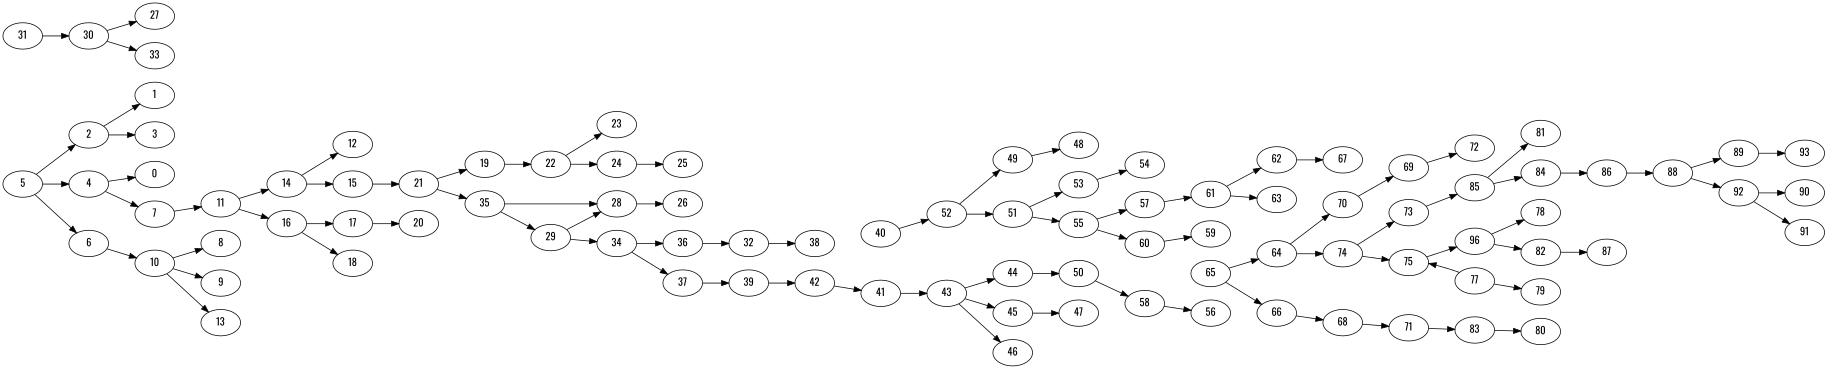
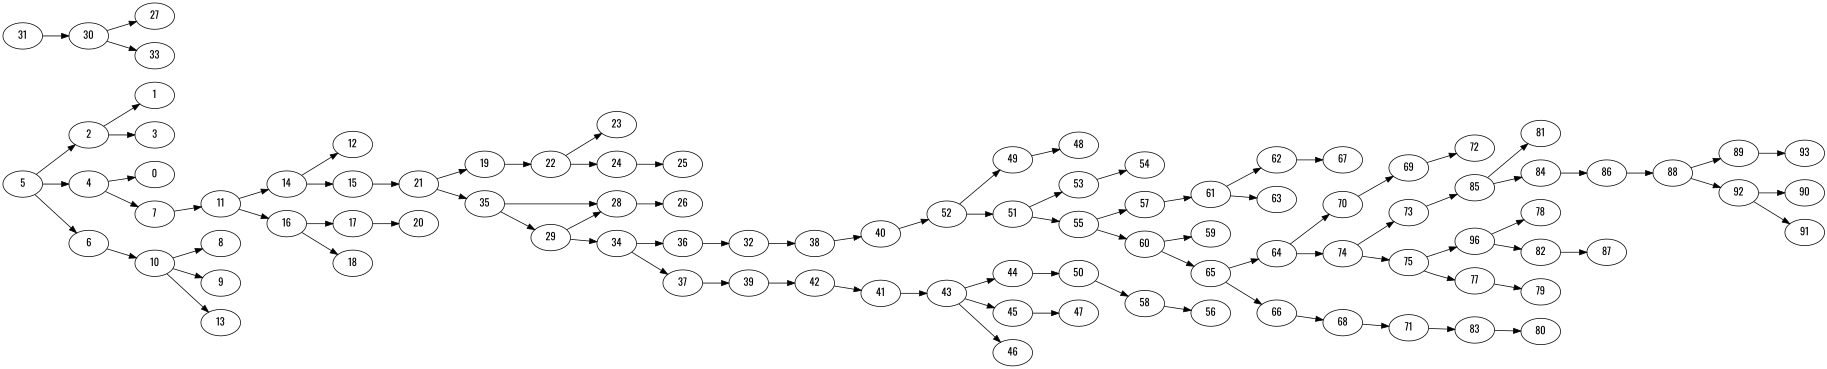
edge "38" -> "40": added
edge "60" -> "65": added
edge "77" -> "75": reversed
